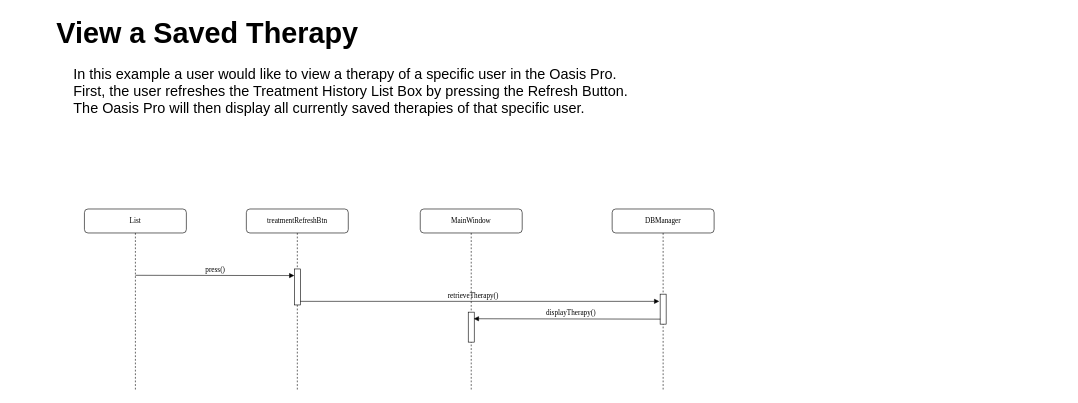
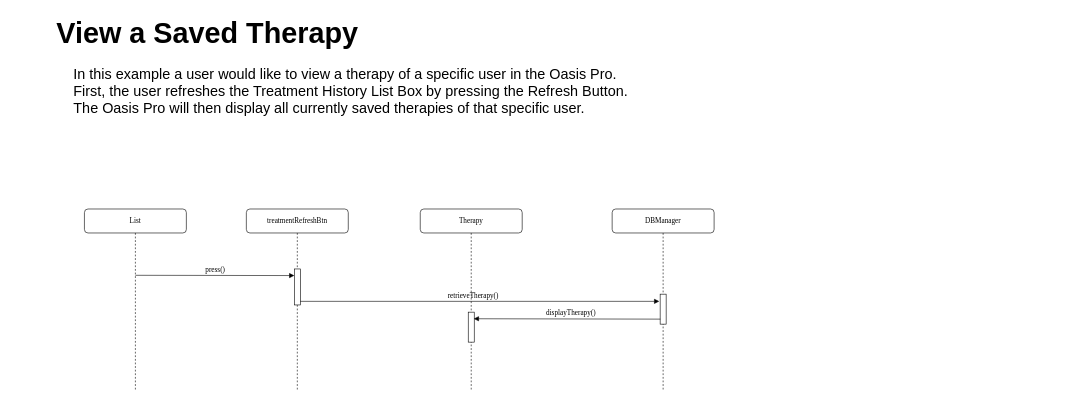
node "MainWindow": label "MainWindow" -> "Therapy"
